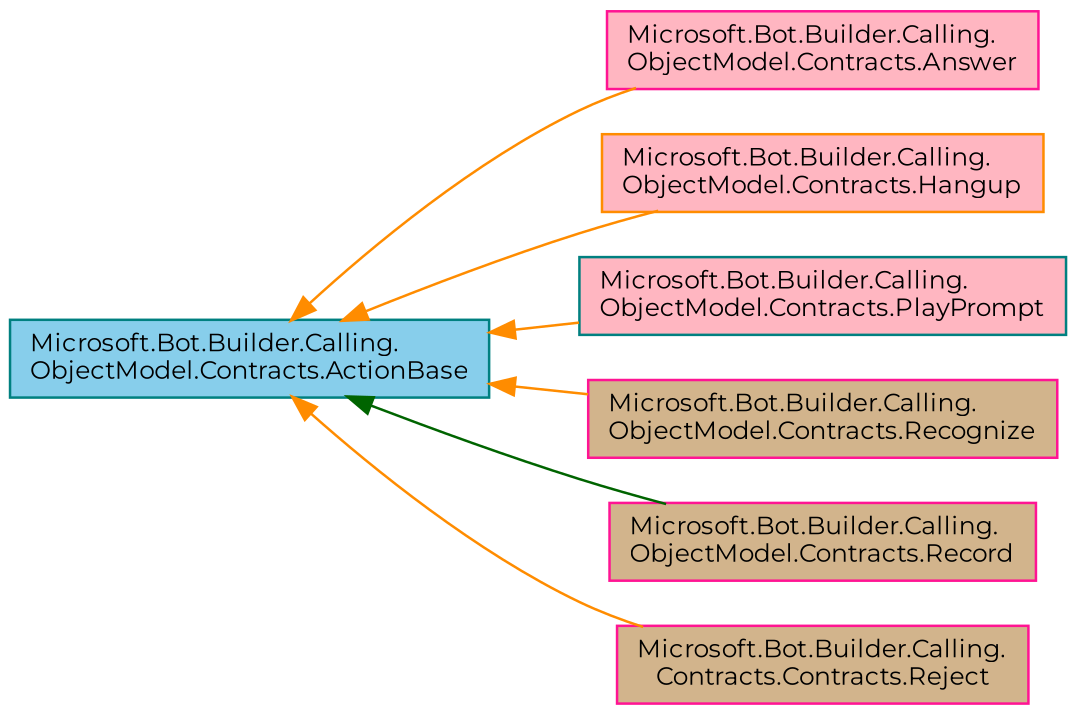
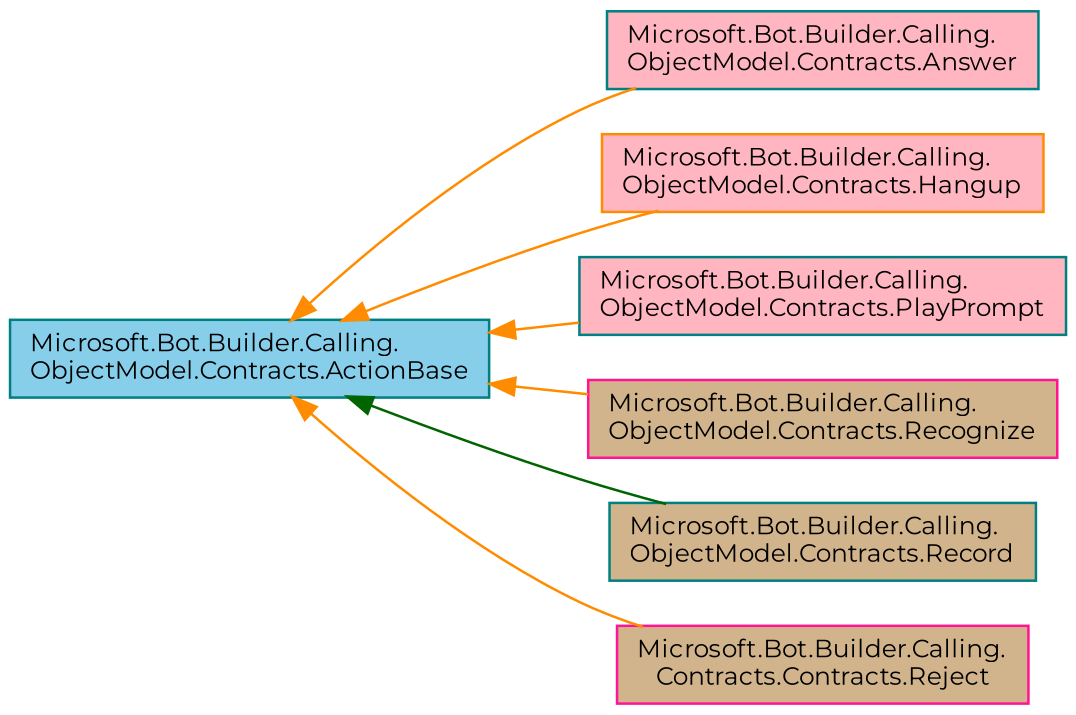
node "Microsoft.Bot.Builder.Calling. ObjectModel.Contracts.Answer": color deeppink -> teal
node "Microsoft.Bot.Builder.Calling. ObjectModel.Contracts.Record": color deeppink -> teal
